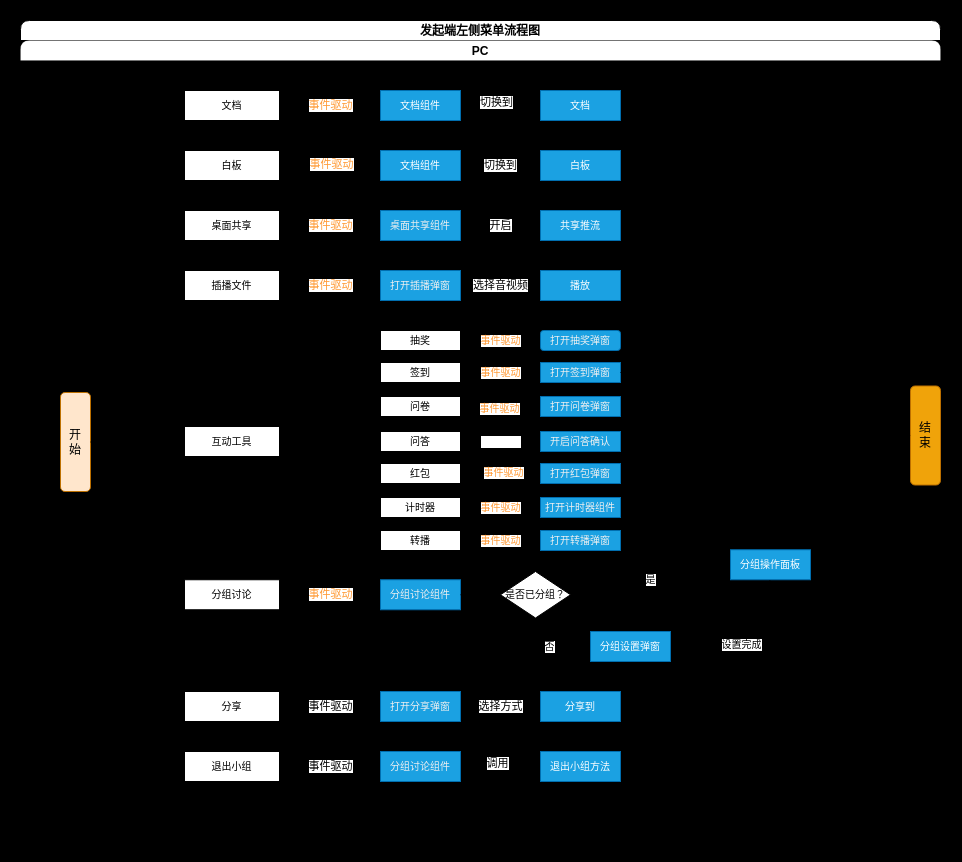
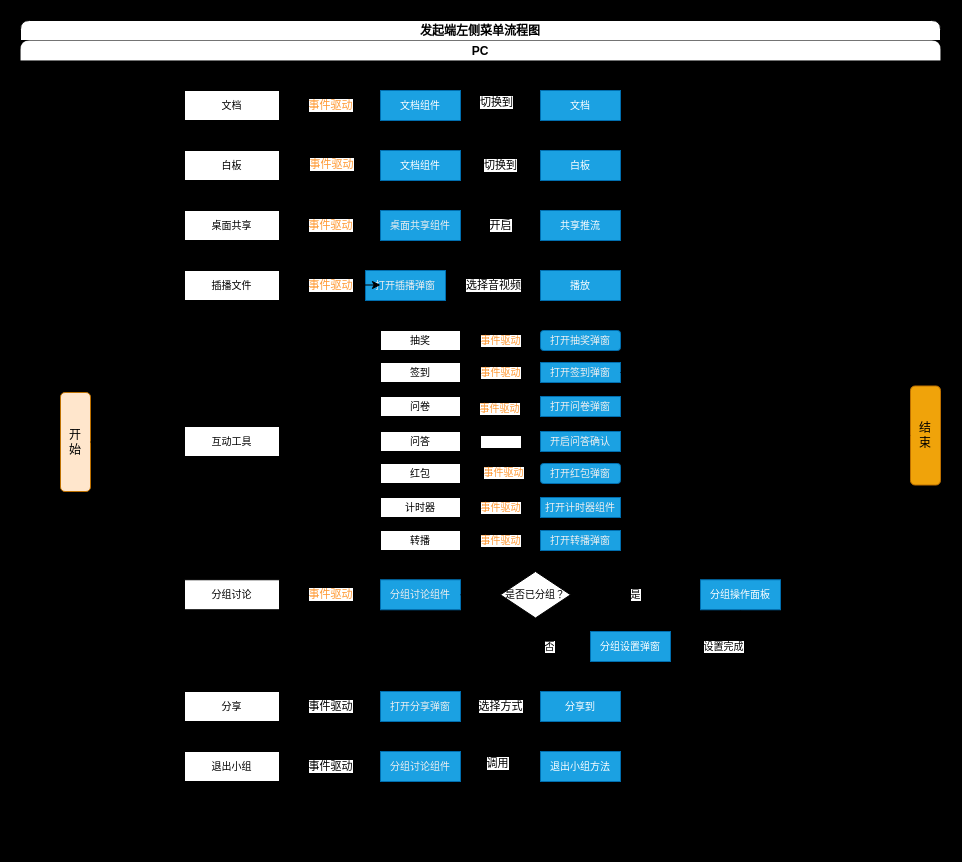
node "打开插播弹窗": moved (421, 286) -> (406, 286)
node "打开红包弹窗": shape rectangle -> rounded rectangle
node "分组操作面板": moved (771, 565) -> (741, 595)
